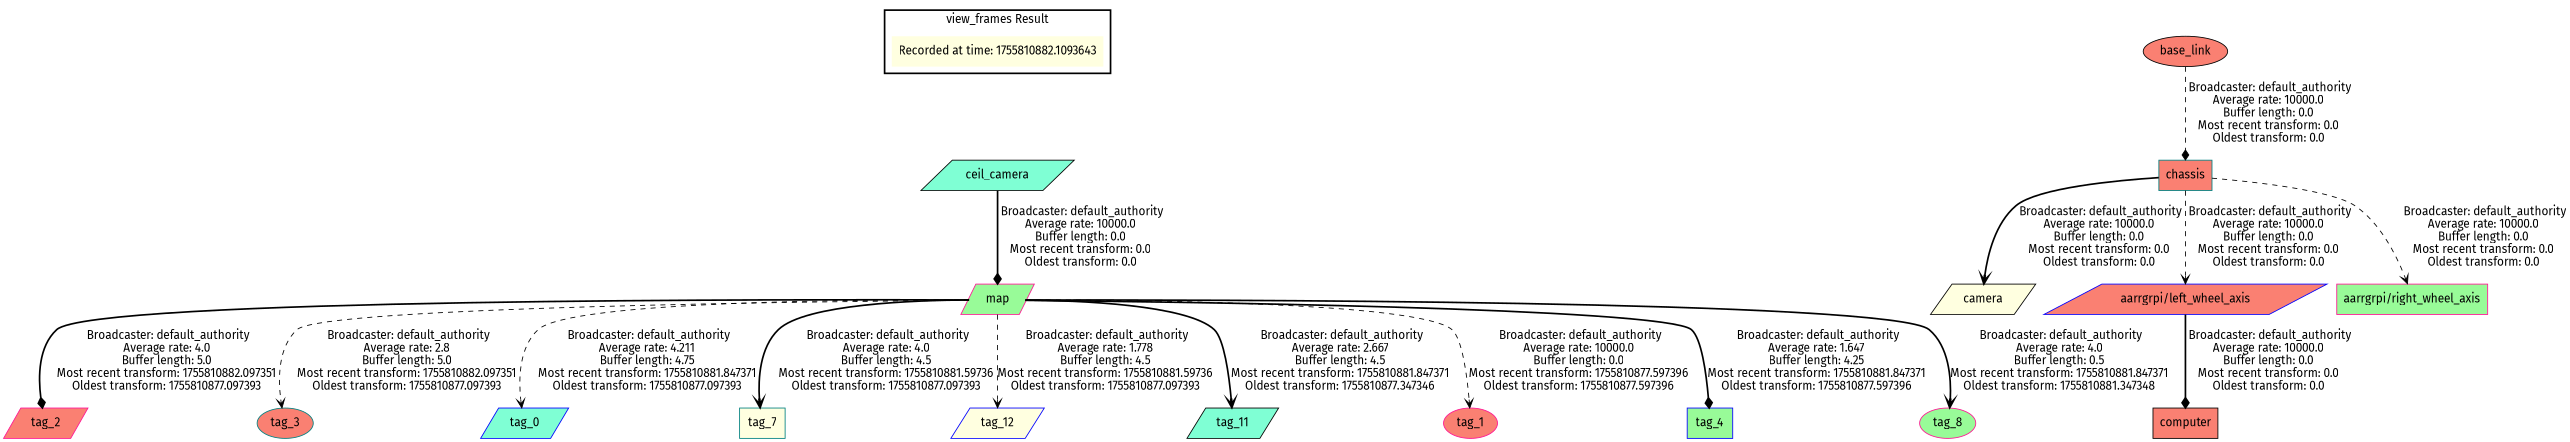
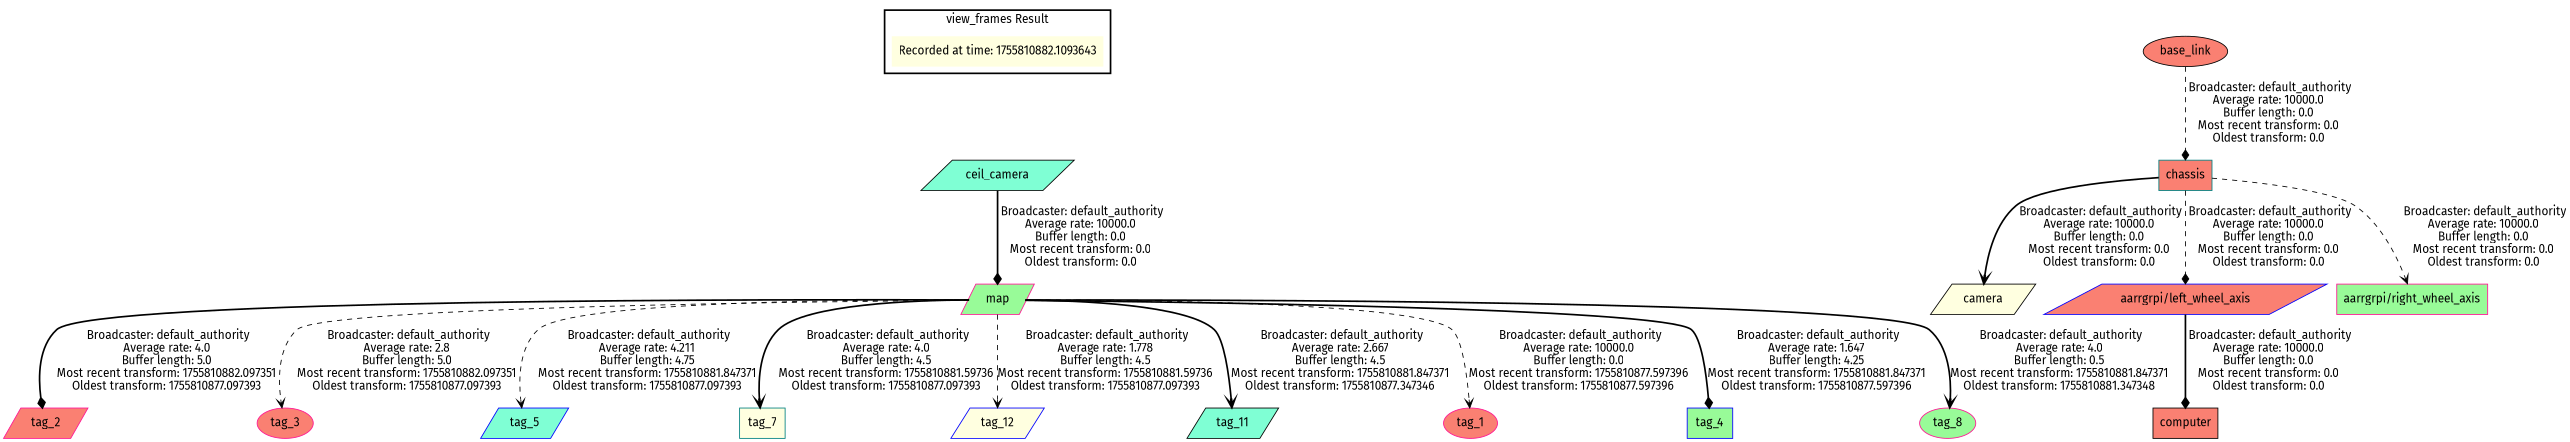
edge "chassis" -> "aarrgrpi/left_wheel_axis": arrowhead vee -> diamond
node "tag_3": color teal -> deeppink
node "tag_0": label "tag_0" -> "tag_5"
